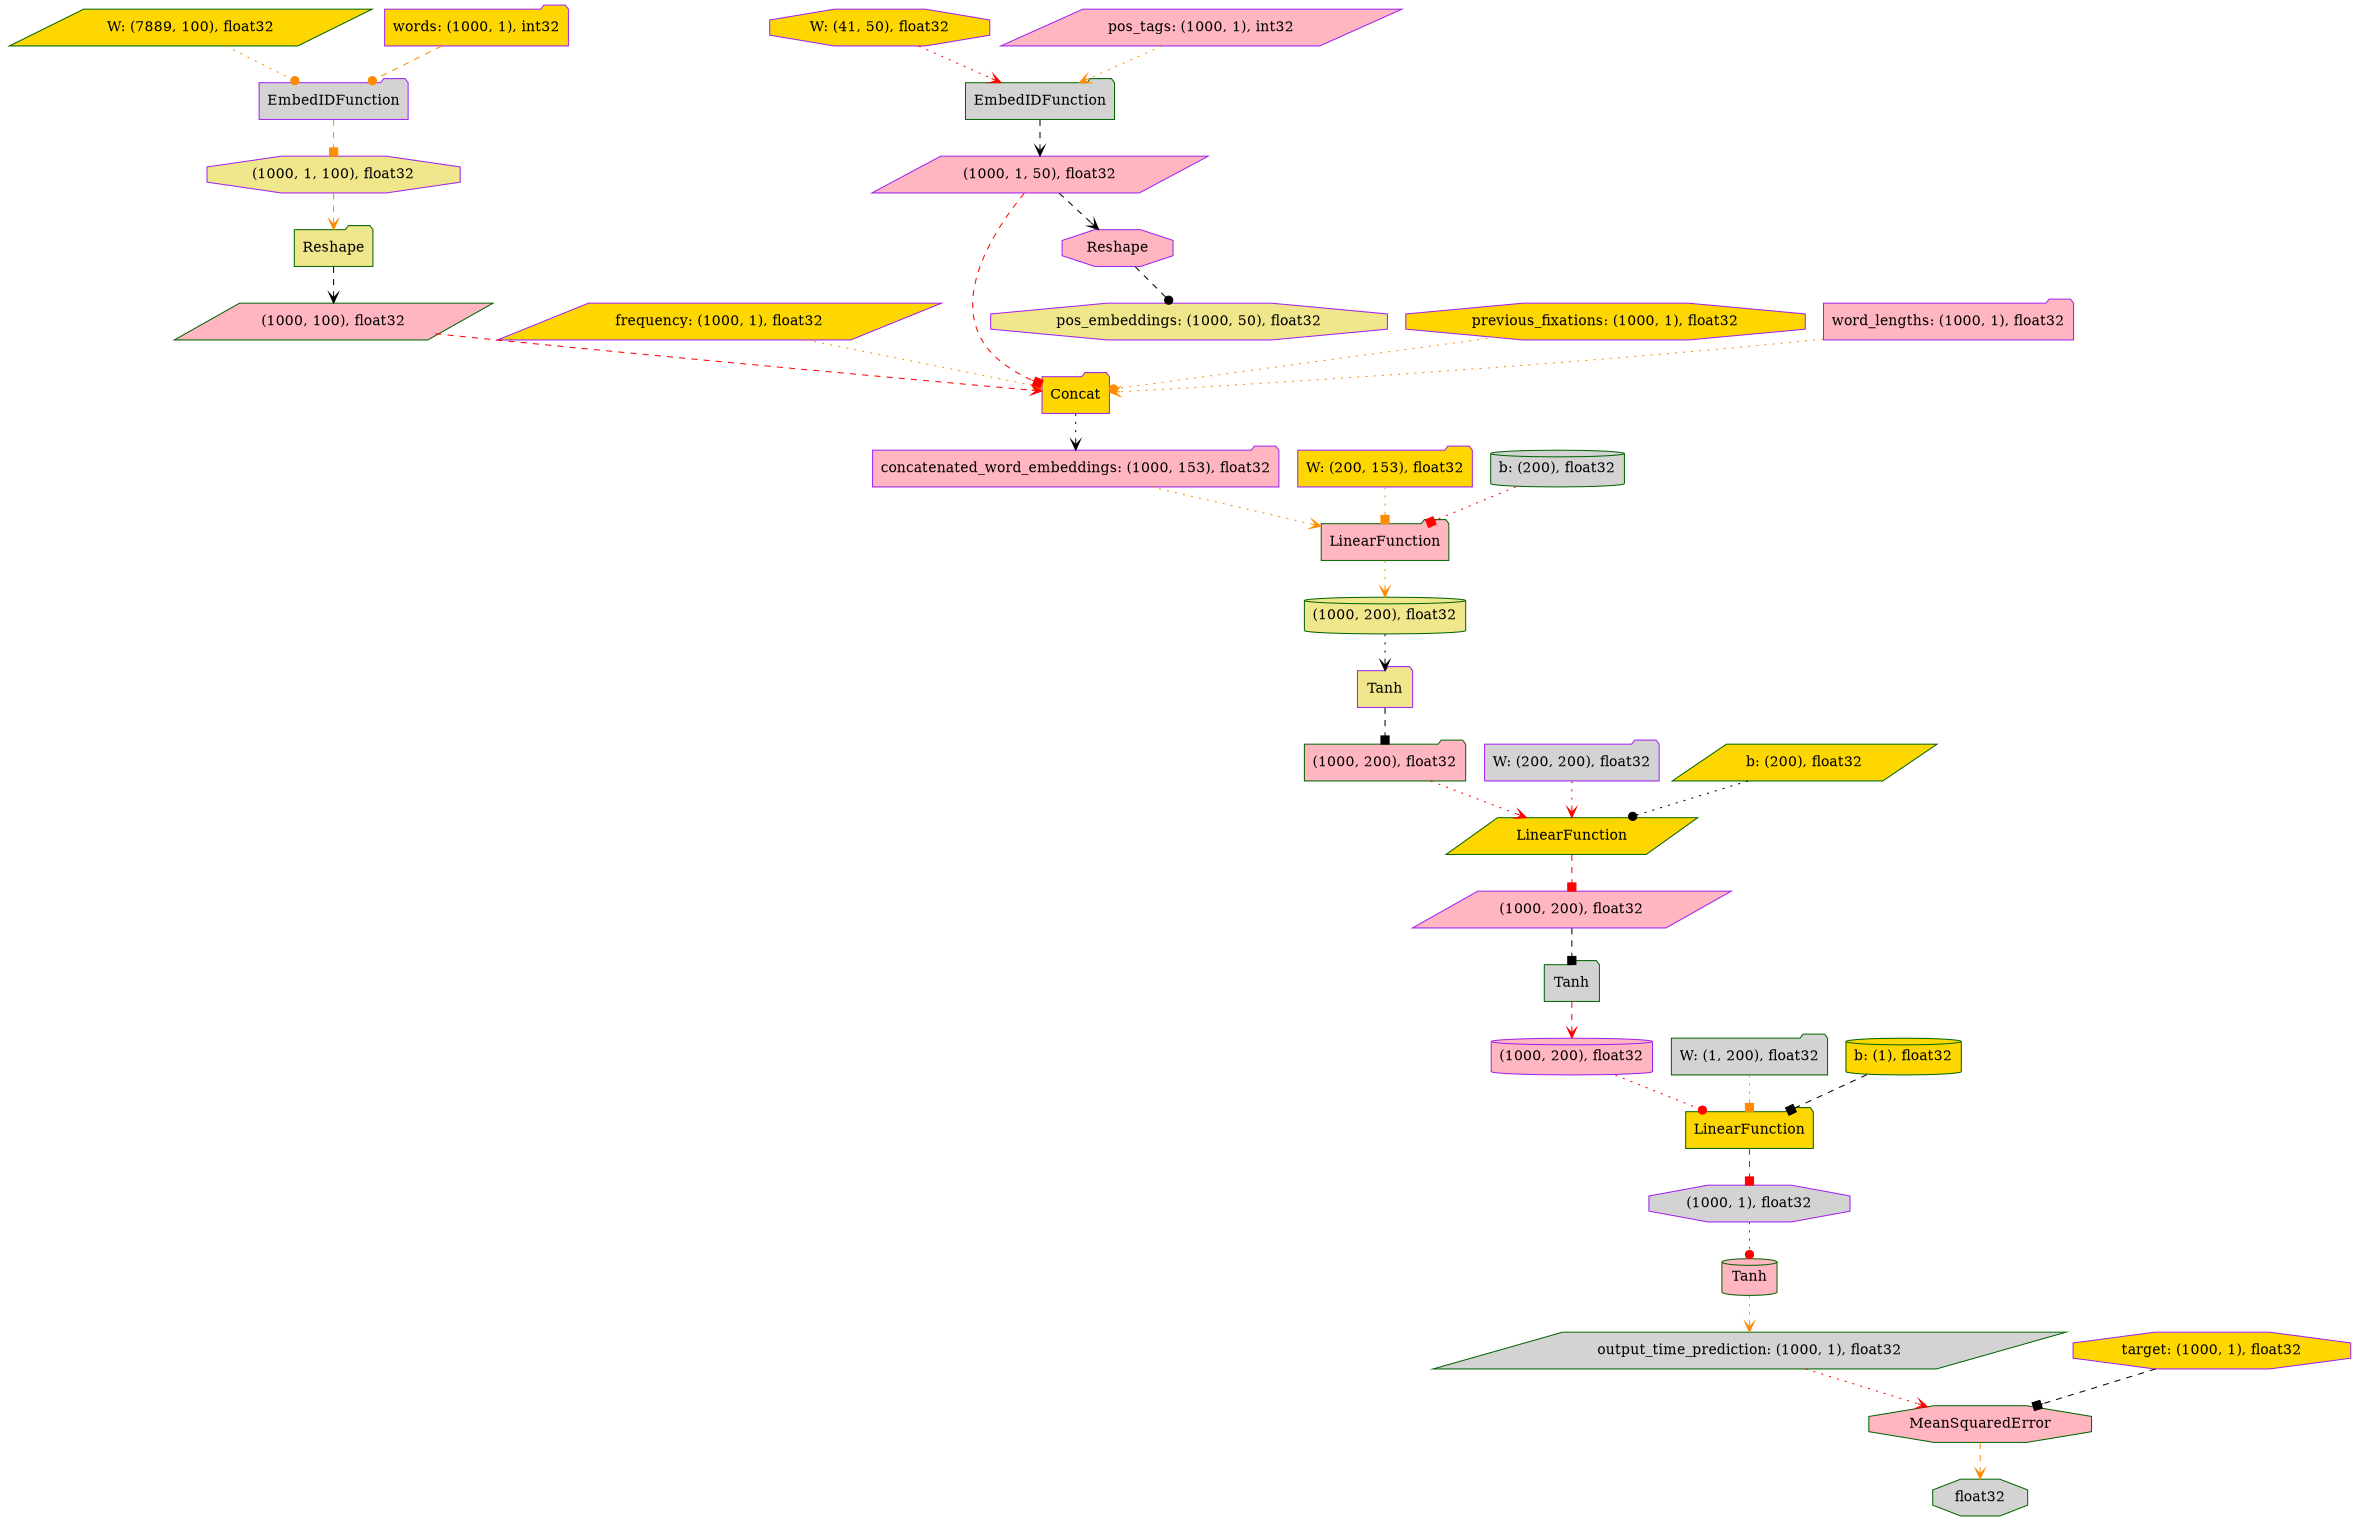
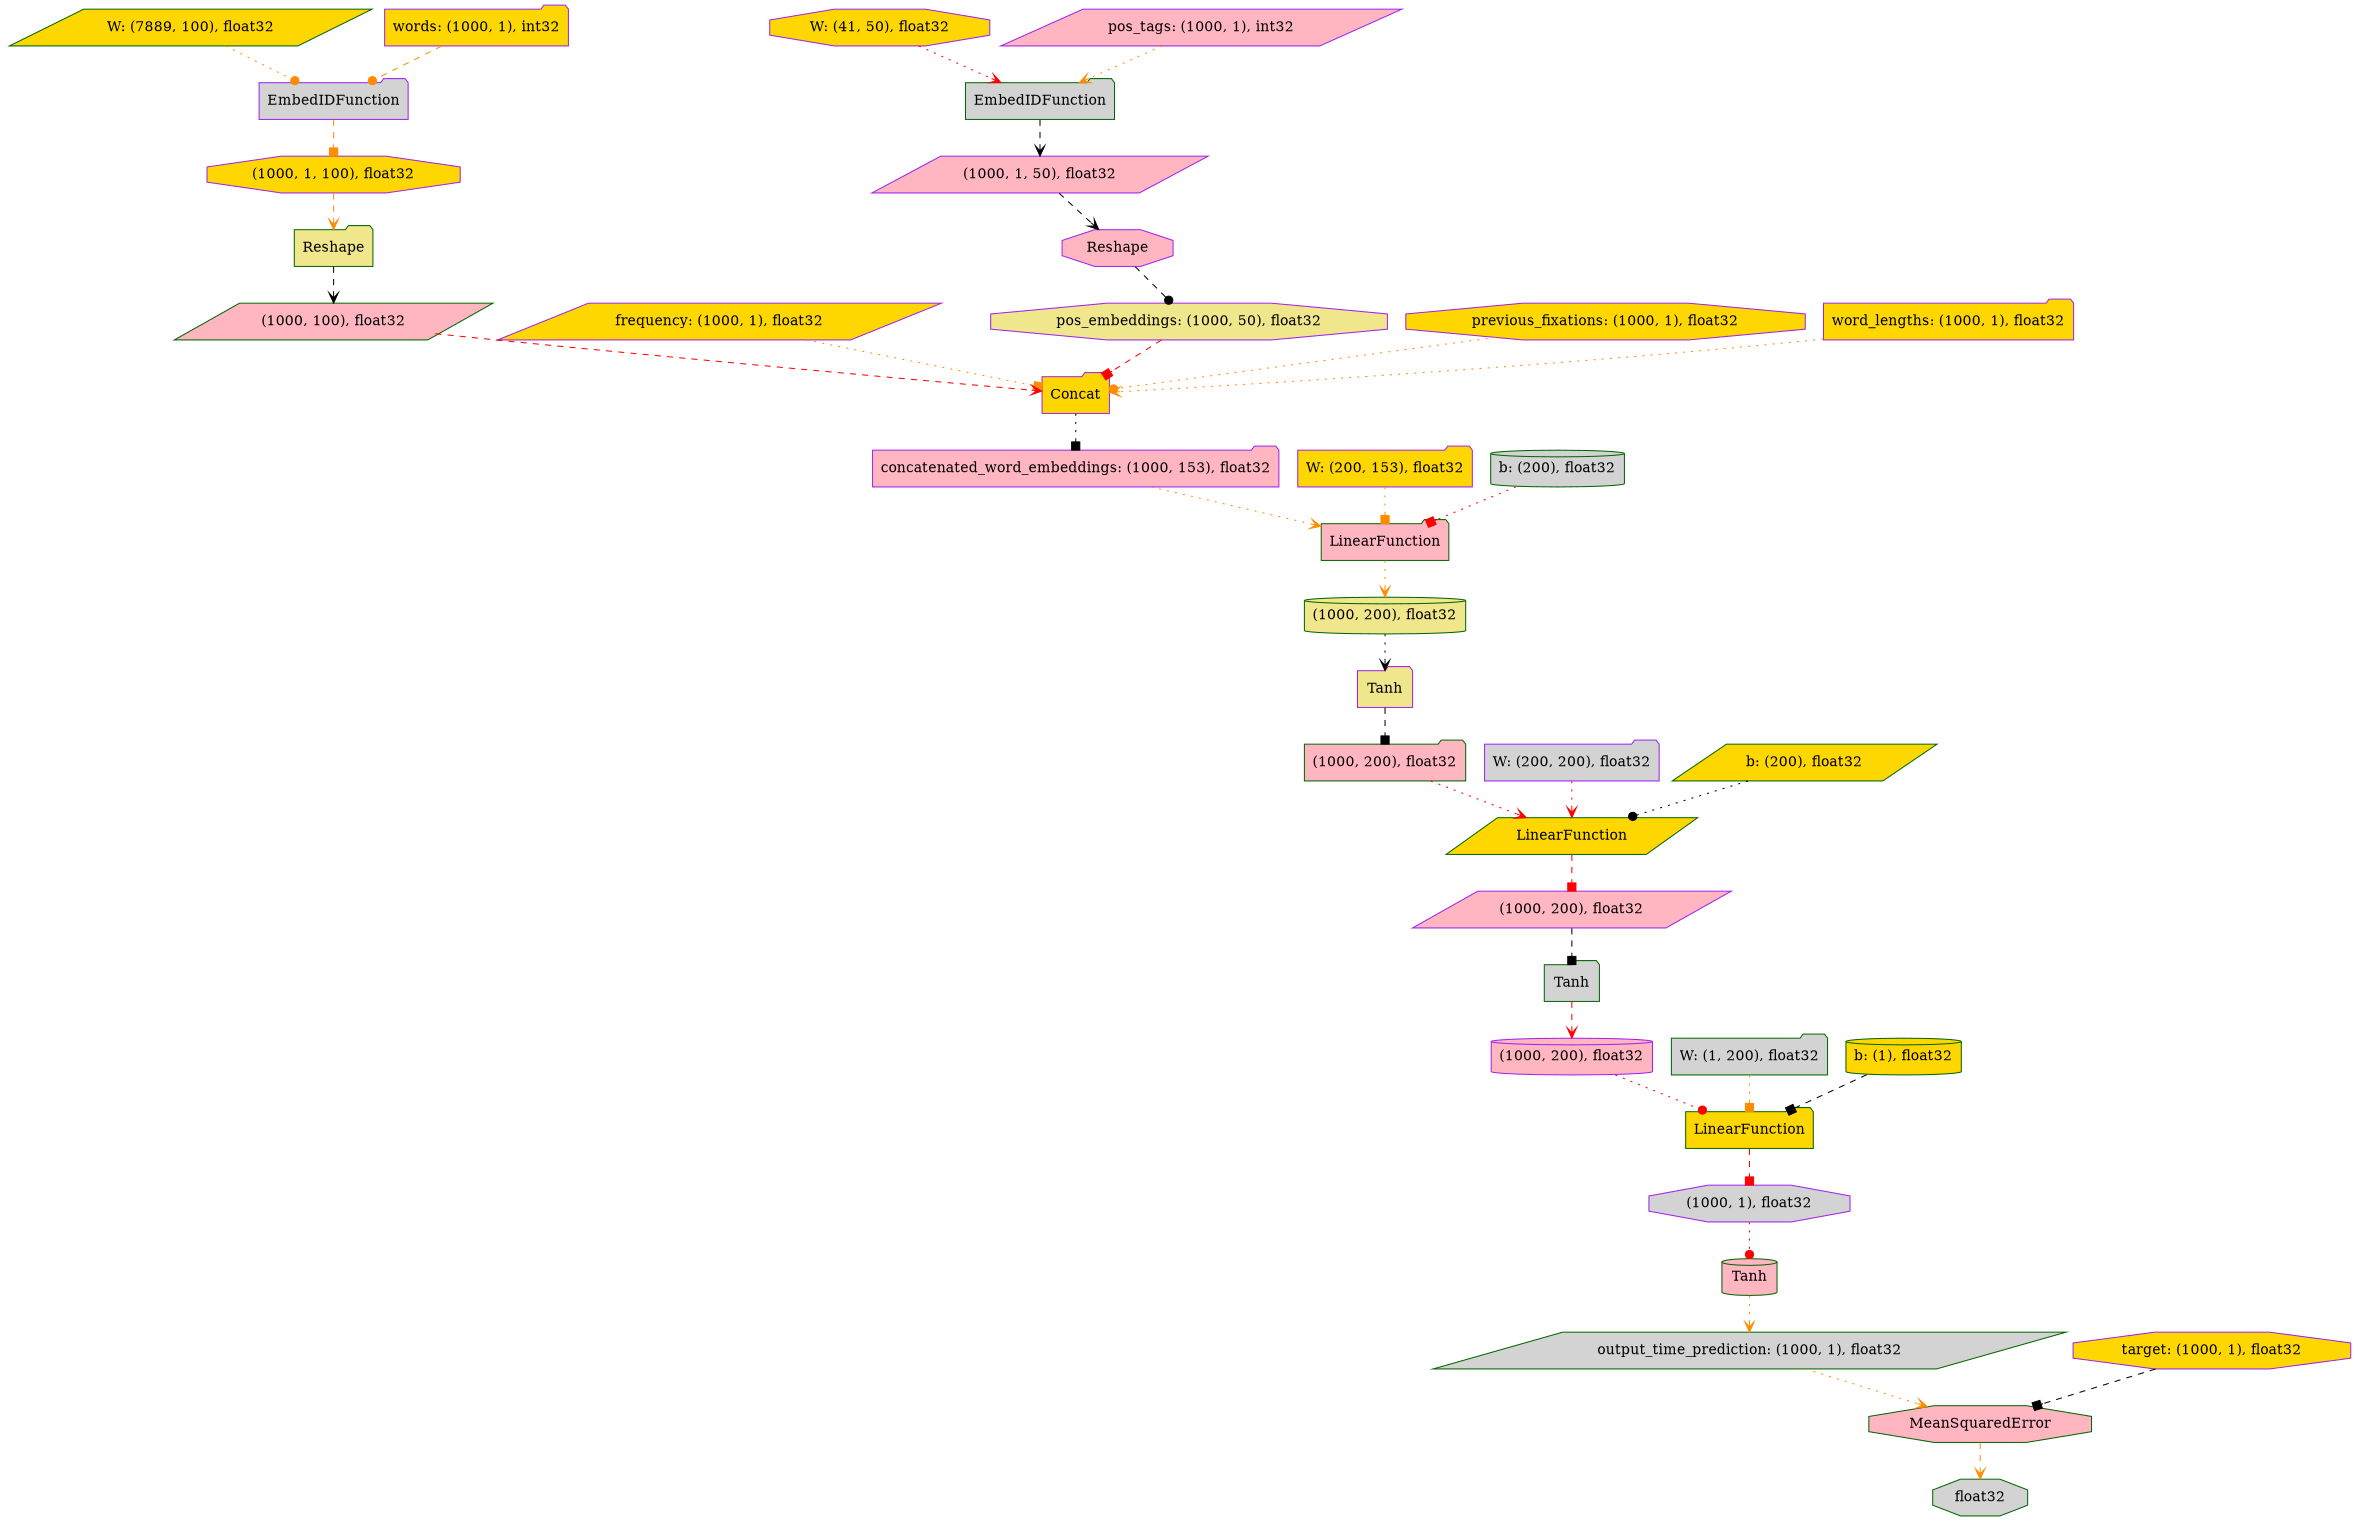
node "(1000, 1, 100), float32": fillcolor khaki -> gold
edge "(1000, 1, 50), float32" -> "Concat": now "pos_embeddings: (1000, 50), float32" -> "Concat"
node "word_lengths: (1000, 1), float32": fillcolor lightpink -> gold
edge "Concat" -> "concatenated_word_embeddings: (1000, 153), float32": arrowhead vee -> box
edge "output_time_prediction: (1000, 1), float32" -> "MeanSquaredError": color red -> darkorange
